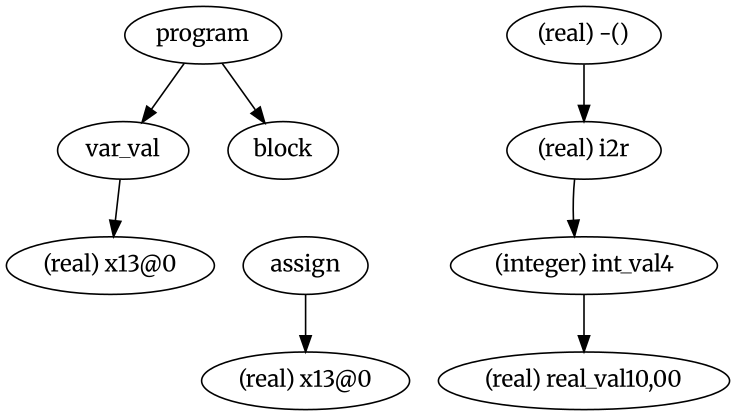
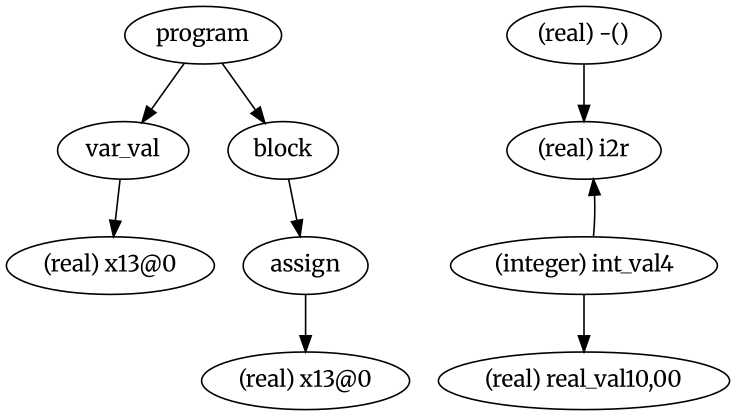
edge "block" -> "assign": added
edge "(real) i2r" -> "(integer) int_val4": reversed
